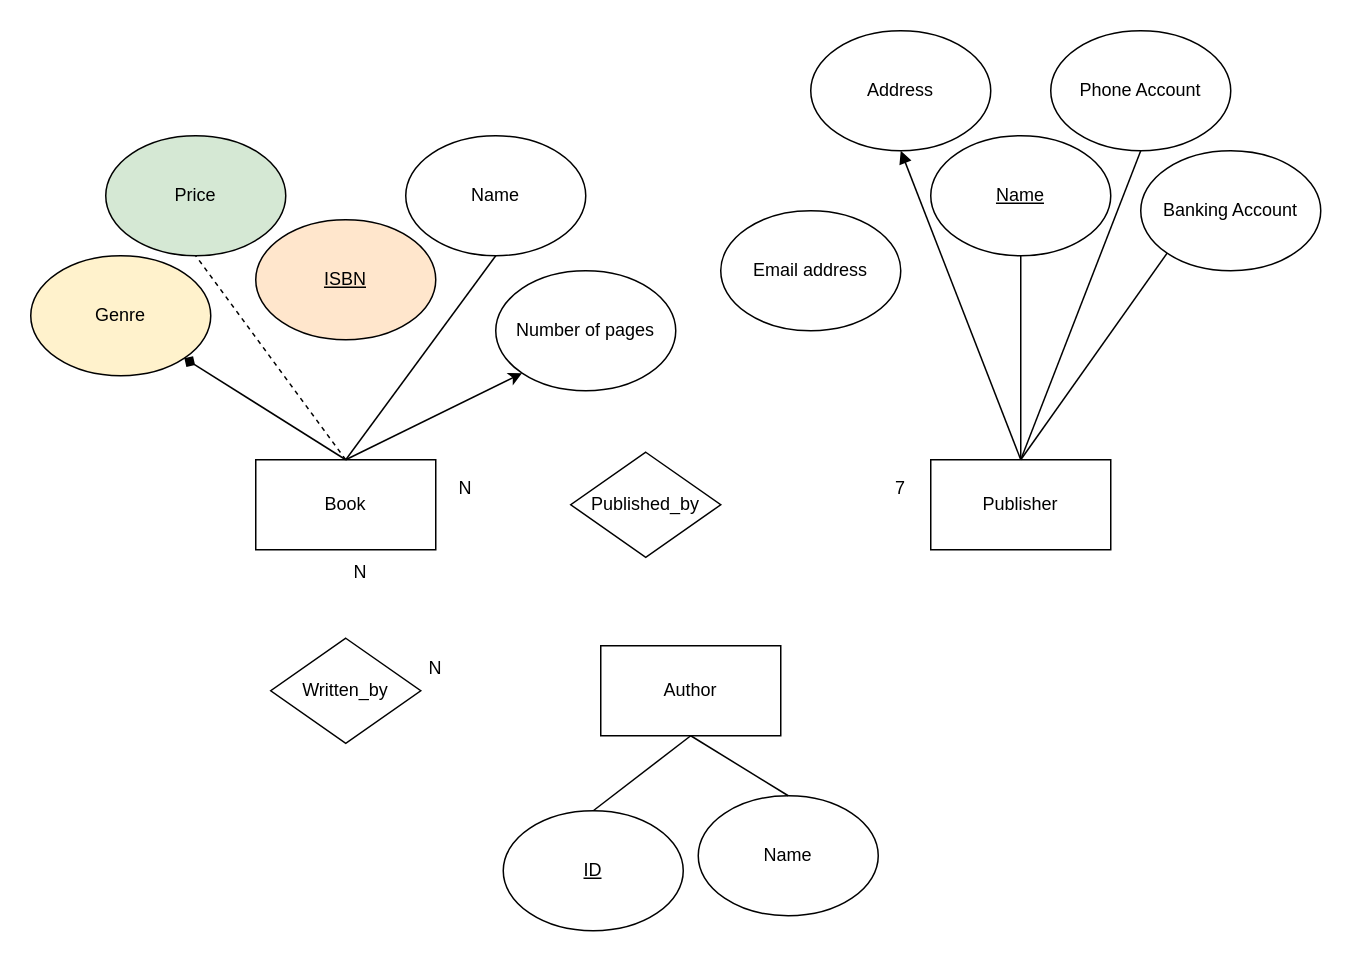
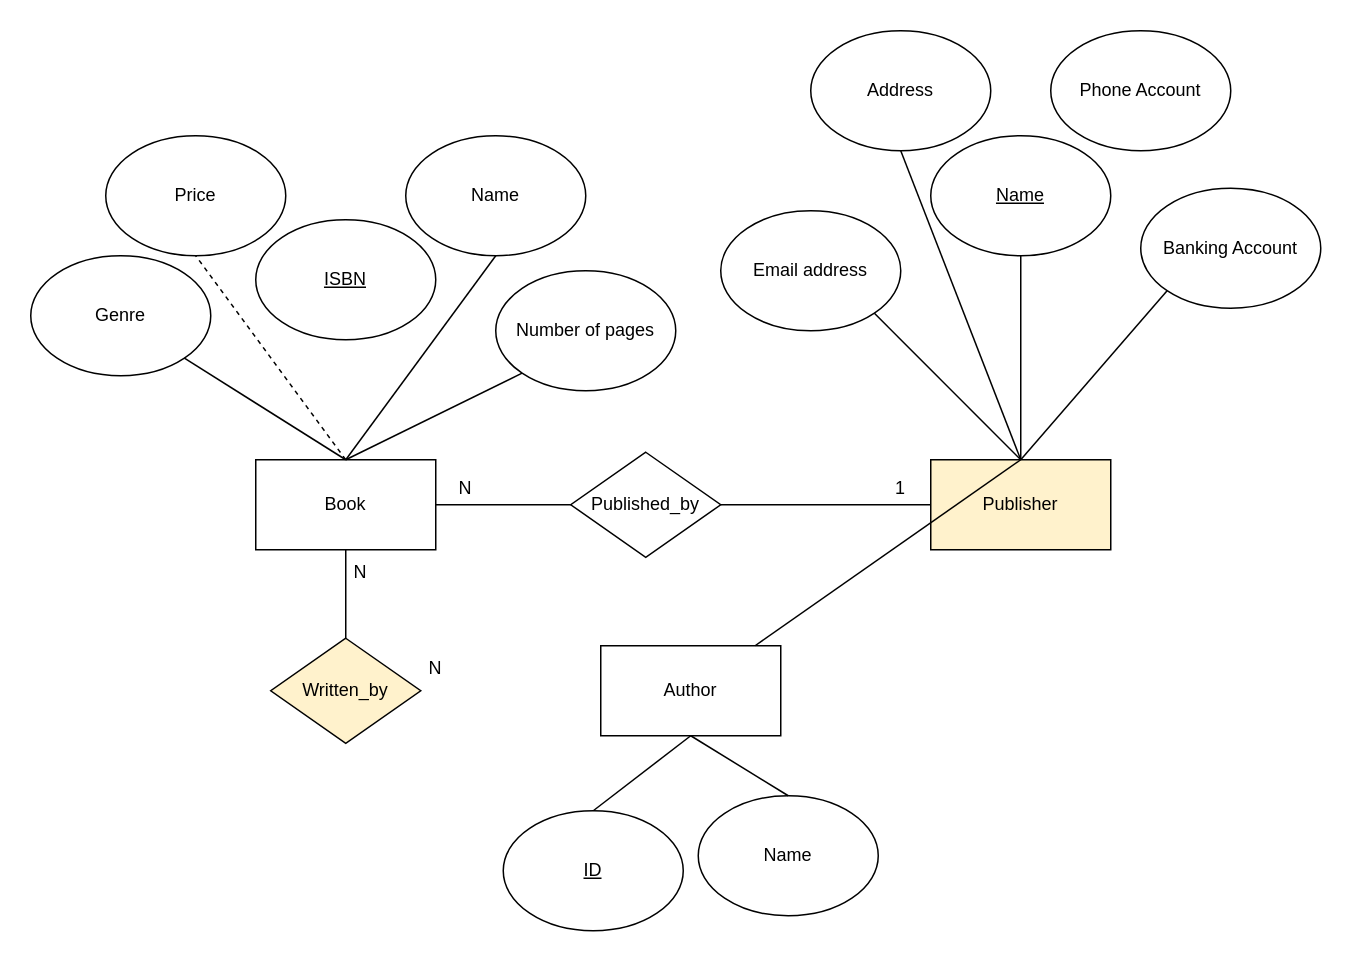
edge "Publisher" -> "Address": arrowhead block -> none
node "Price": fillcolor #d5e8d4 -> #ffffff
node "Banking Account": moved (1231, 211) -> (1231, 248)
node "ISBN": fillcolor #ffe6cc -> #ffffff
edge "Phone Account" -- "Publisher": now "Author" -- "Publisher"
node "Genre": fillcolor #fff2cc -> #ffffff
edge "Book" -> "Genre": arrowhead diamond -> none
edge "Book" -> "Number of pages": arrowhead classic -> none
edge "Email address" -- "Publisher": added
node "7": label "7" -> "1"
edge "Book" -- "Published_by": added
edge "Published_by" -- "Publisher": added
node "Publisher": fillcolor #ffffff -> #fff2cc
edge "Book" -- "Written_by": added
node "Written_by": fillcolor #ffffff -> #fff2cc
